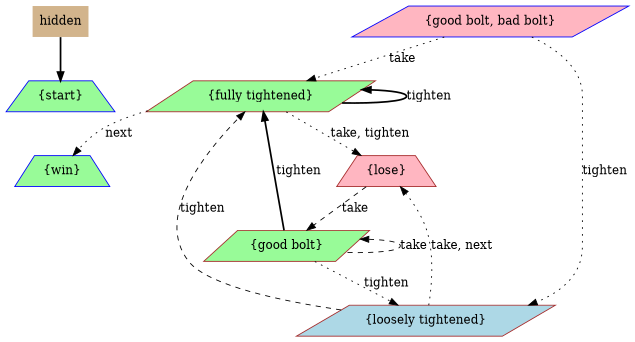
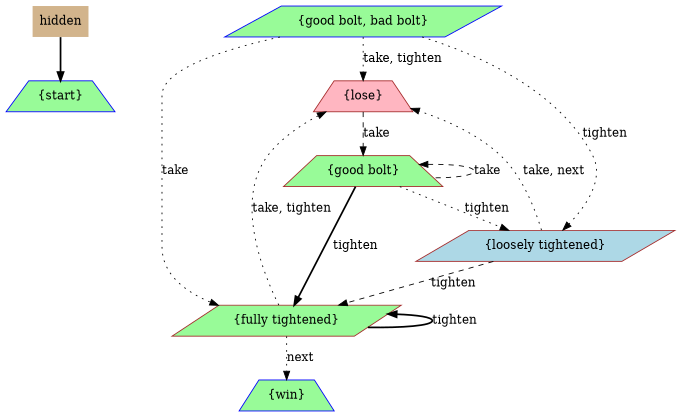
node "{good bolt, bad bolt}": fillcolor lightpink -> palegreen
edge "{good bolt, bad bolt}" -> "{lose}": added, label "take, tighten"
node "{good bolt}": shape parallelogram -> trapezium
